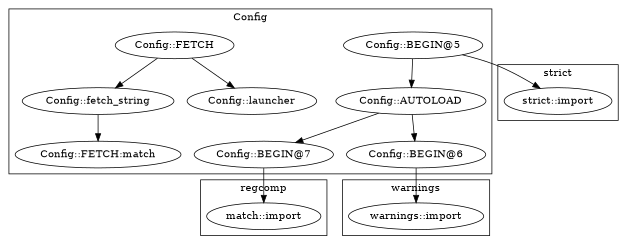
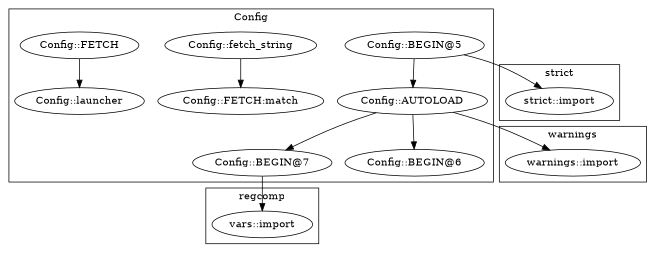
edge "Config::FETCH" -> "Config::fetch_string": removed
edge "Config::BEGIN@6" -> "warnings::import": now "Config::AUTOLOAD" -> "warnings::import"
node "match::import": label "match::import" -> "vars::import"
